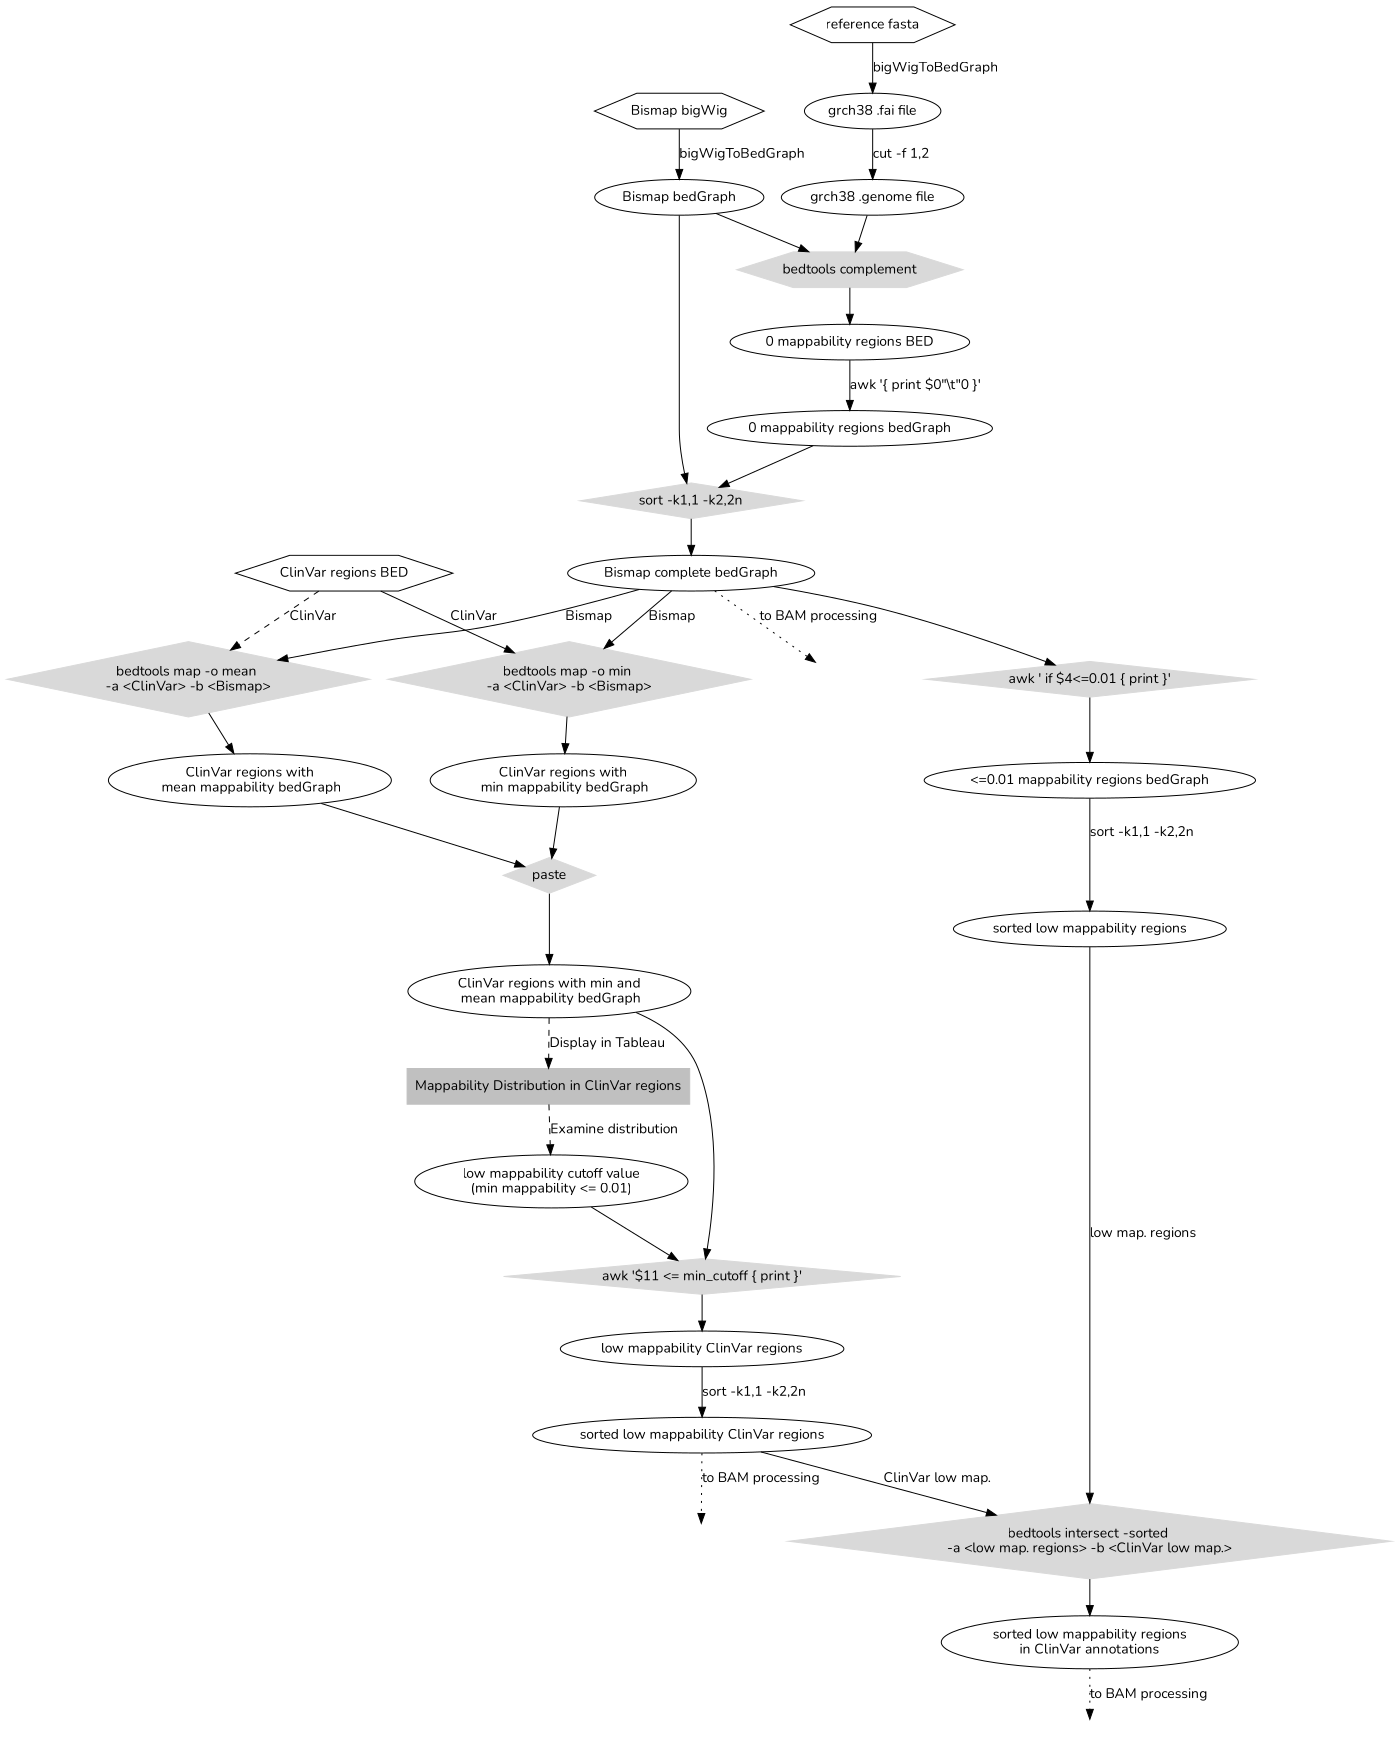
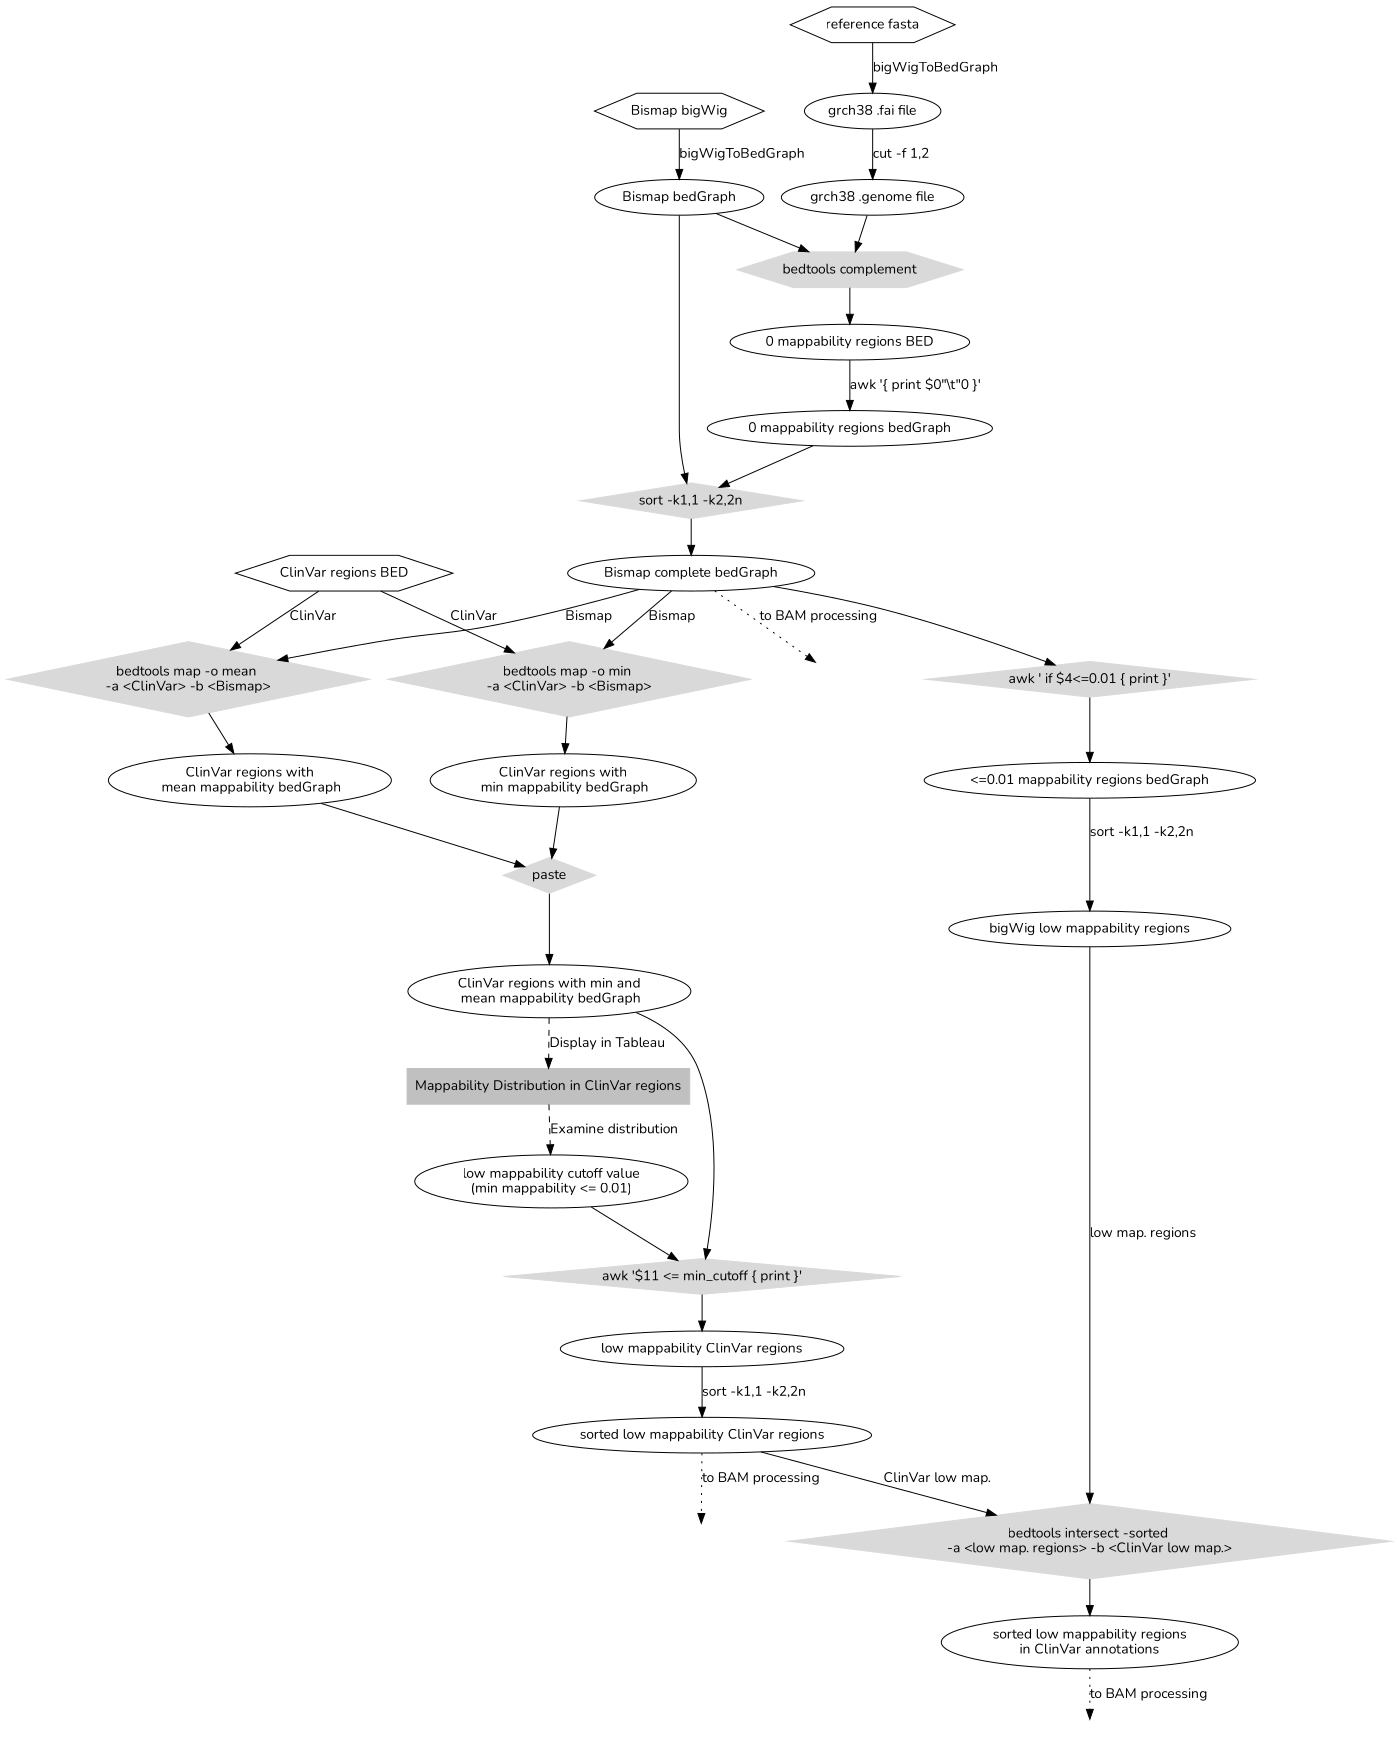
edge "ClinVar regions BED" -> "bedtools map -o mean -a <ClinVar> -b <Bismap>": style dashed -> solid
node "sorted low mappability regions": label "sorted low mappability regions" -> "bigWig low mappability regions"
